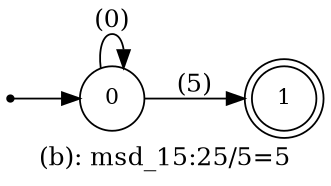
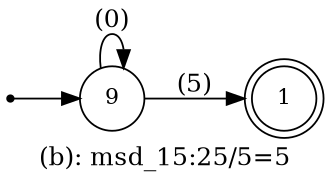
node "0": label "0" -> "9"
